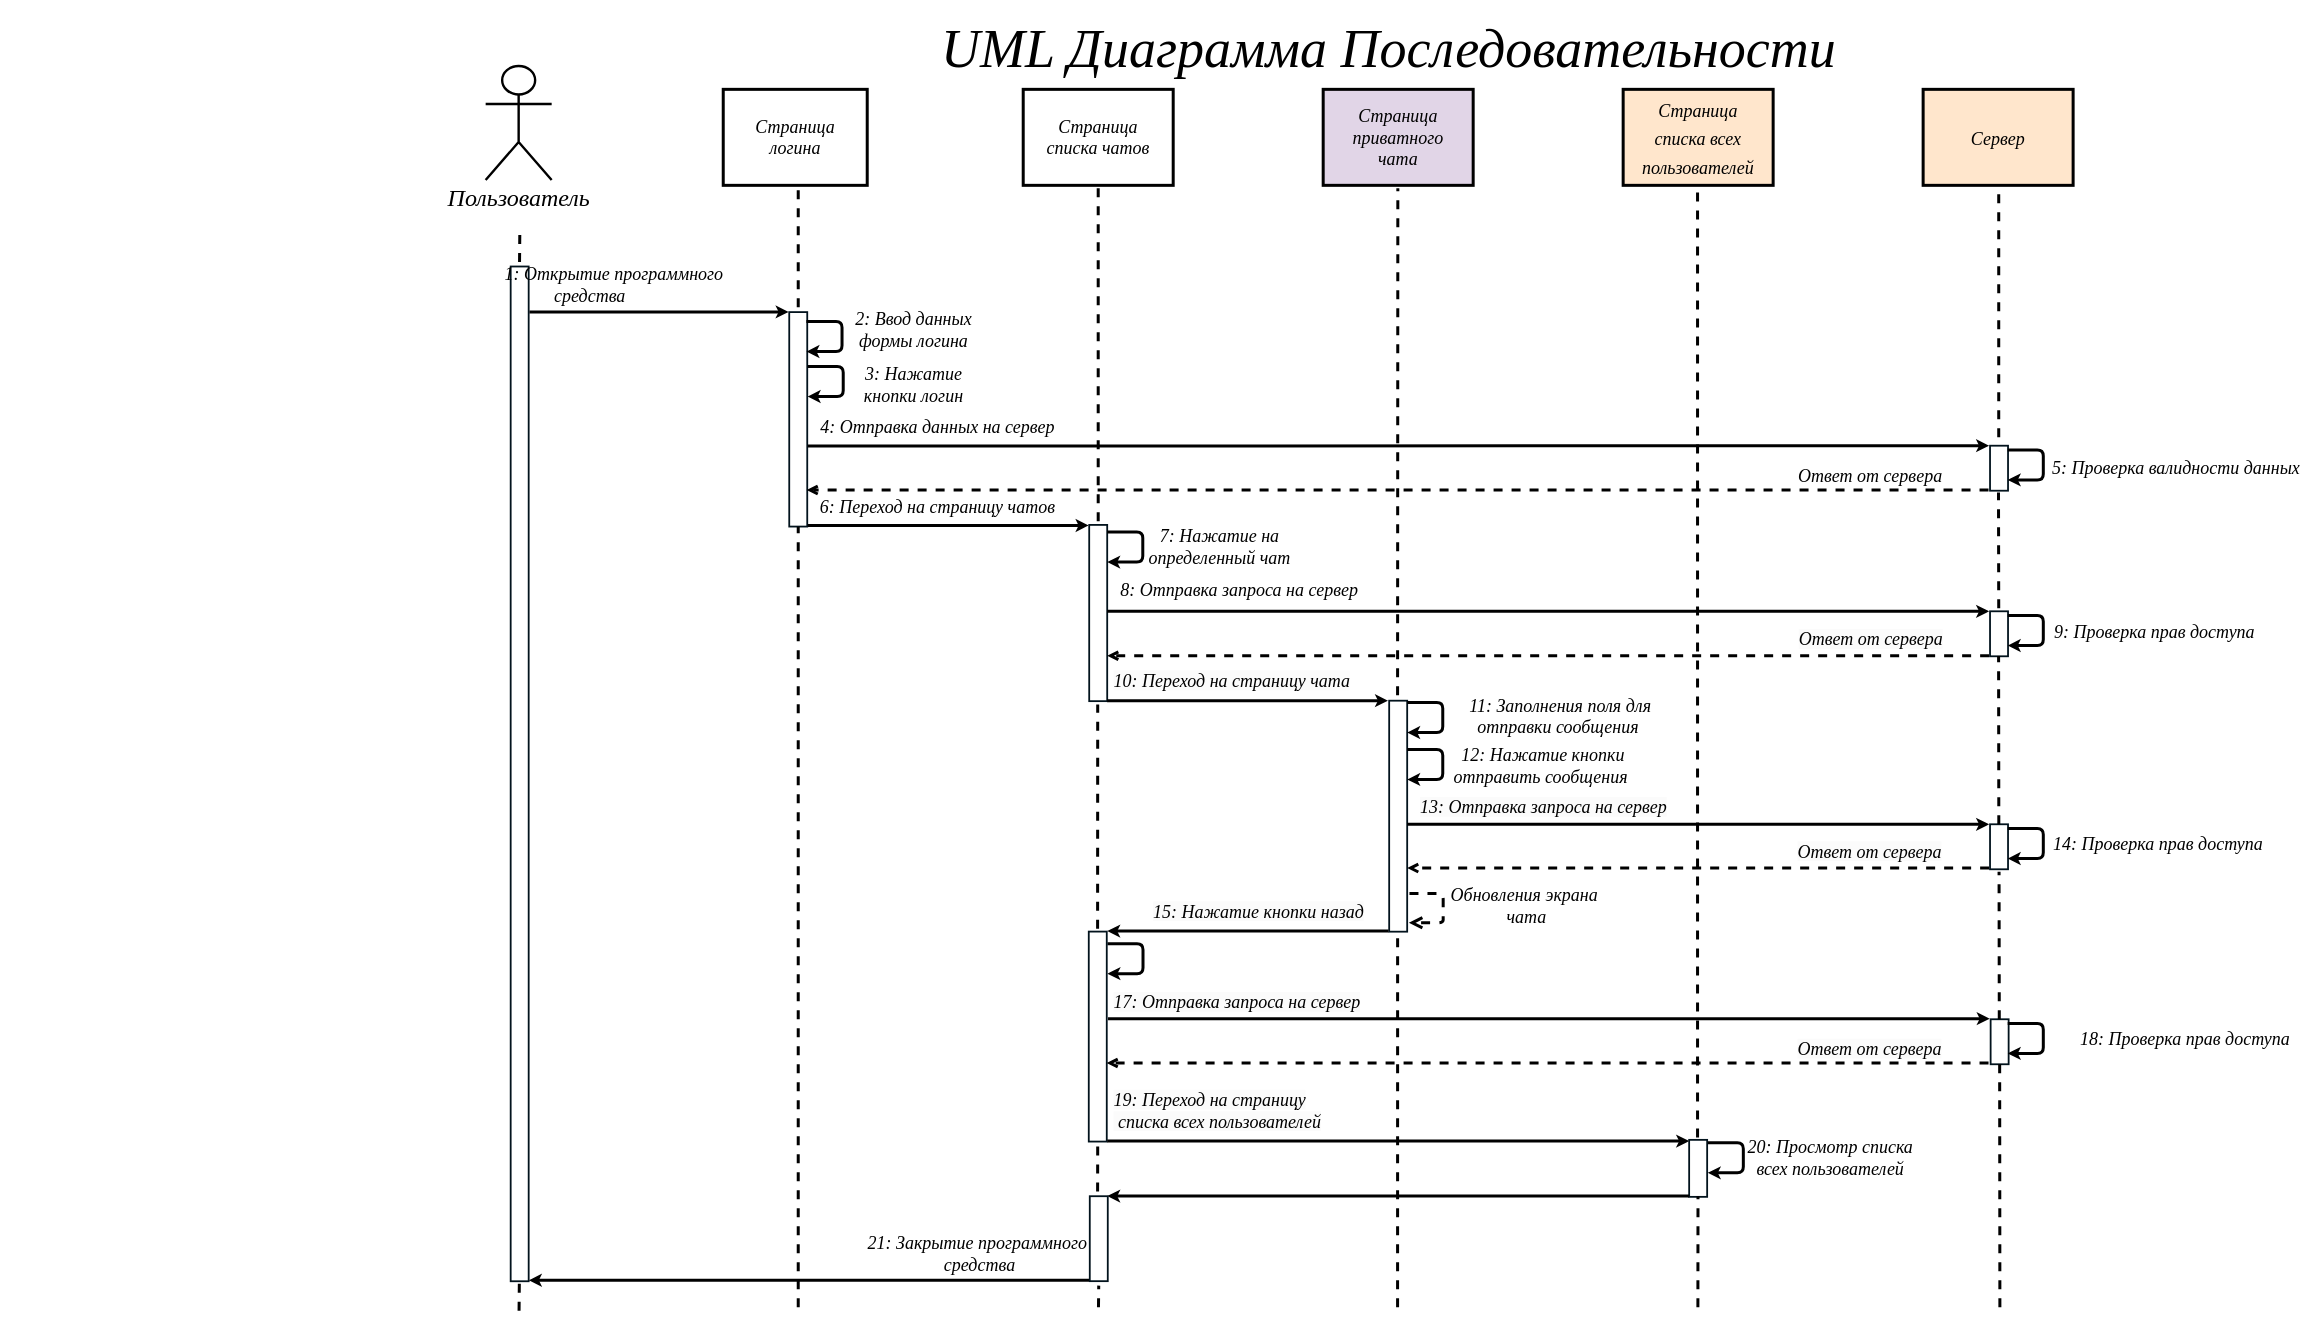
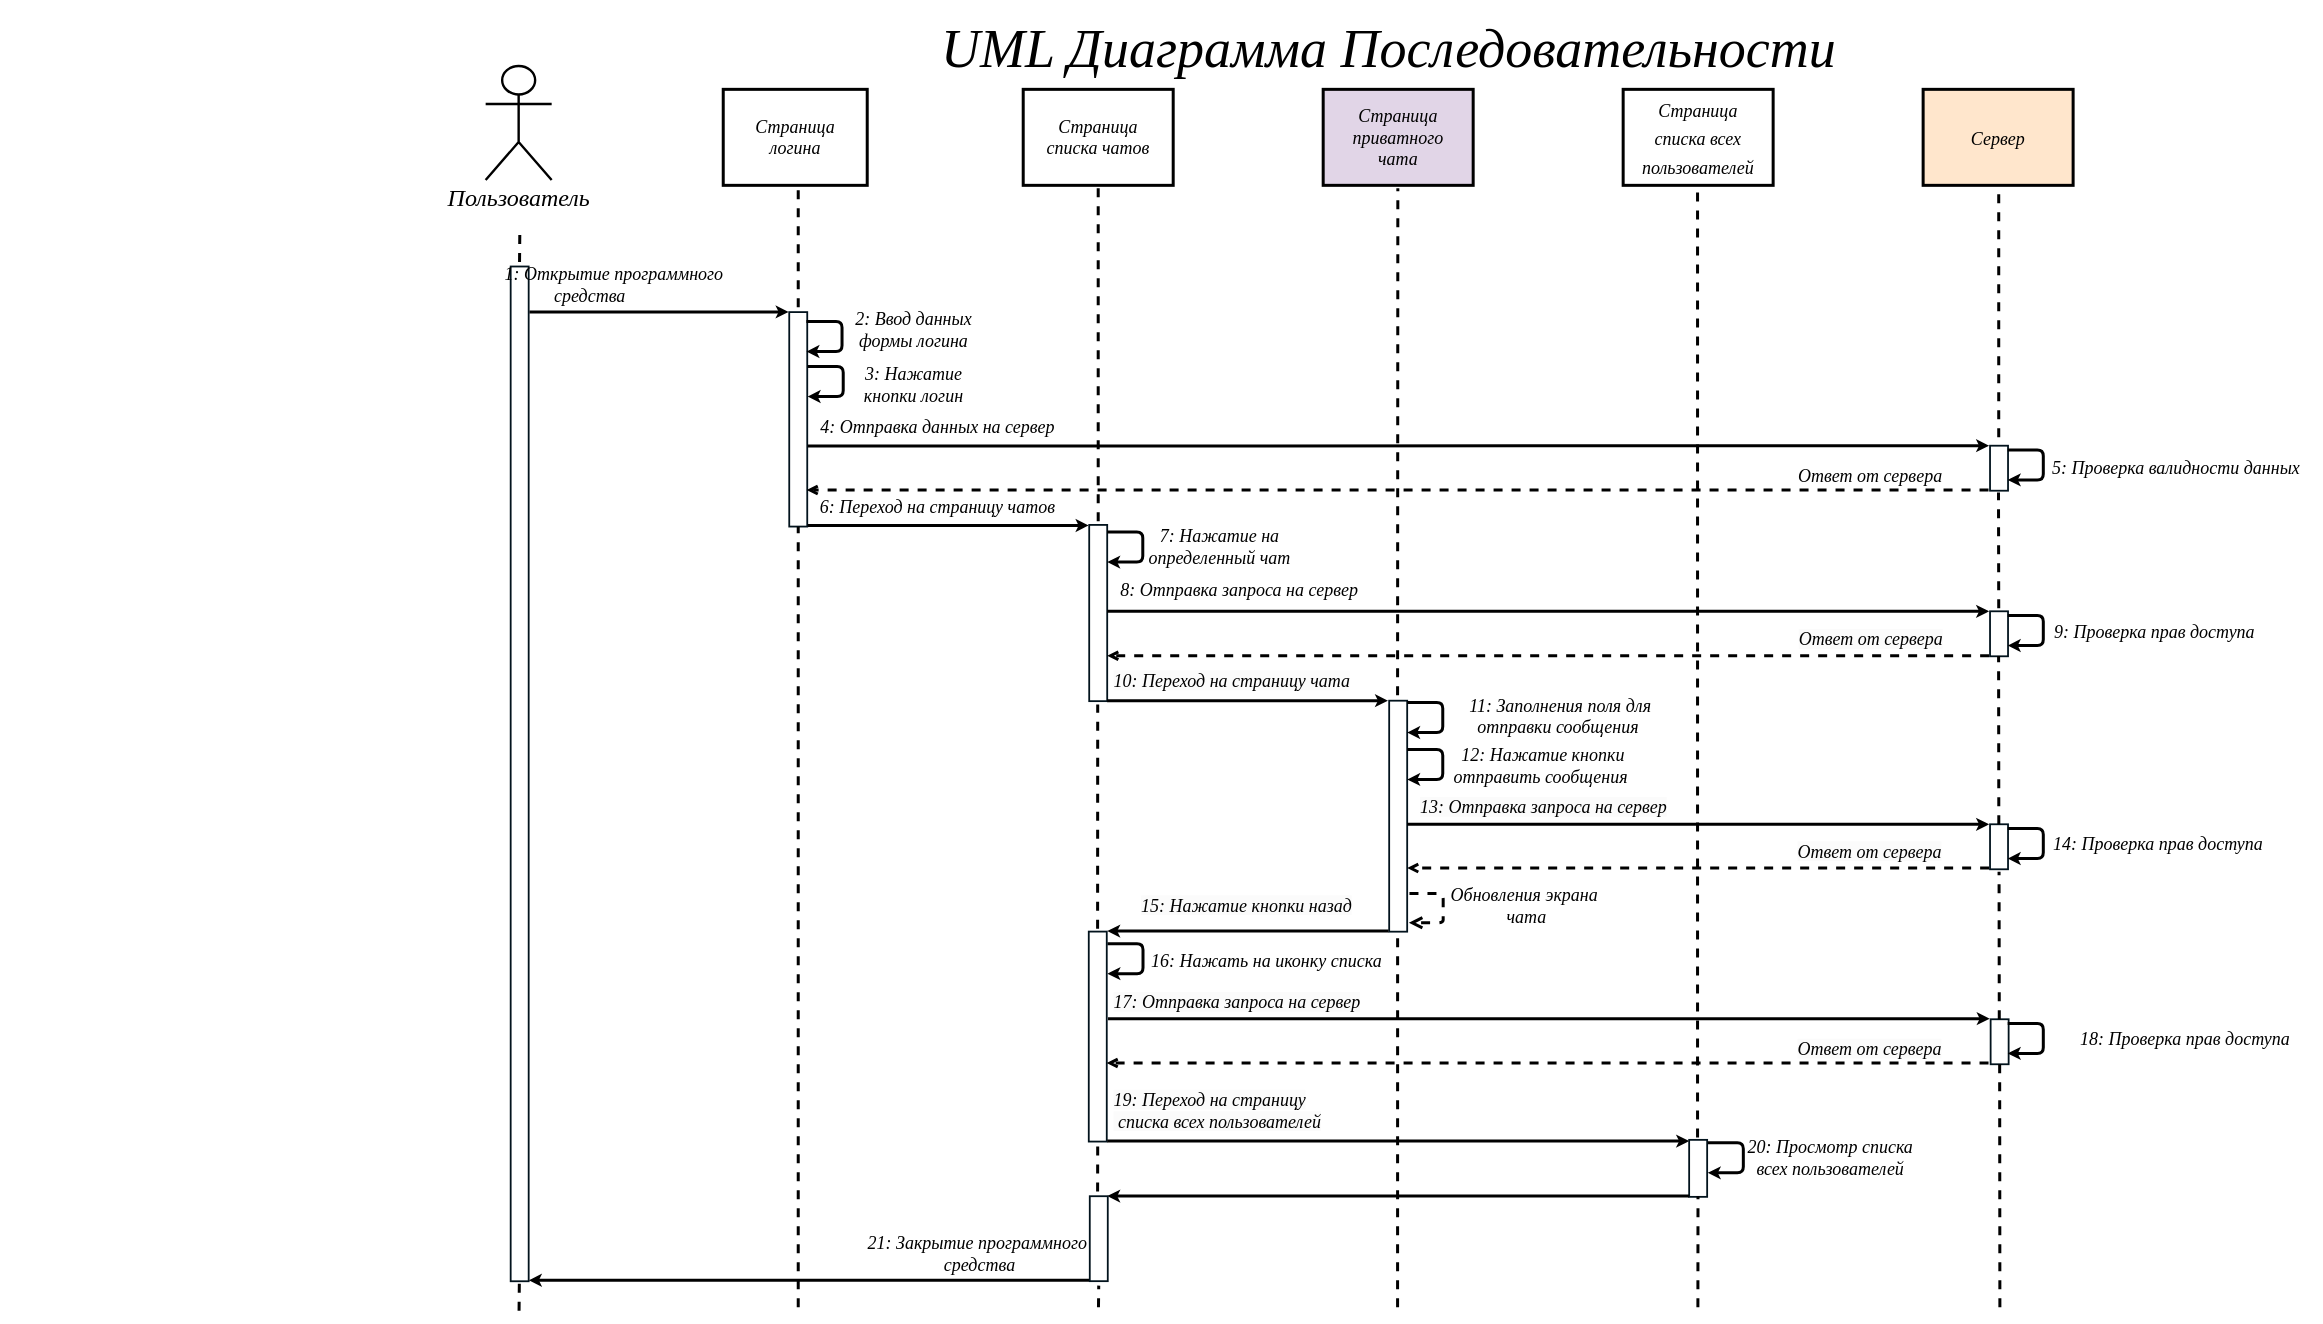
node "Страница списка всех пользователей": fillcolor #ffe6cc -> #ffffff
node "15: Нажатие кнопки назад": moved (1260, 915) -> (1248, 909)
node "16: Нажать на иконку списка": added
